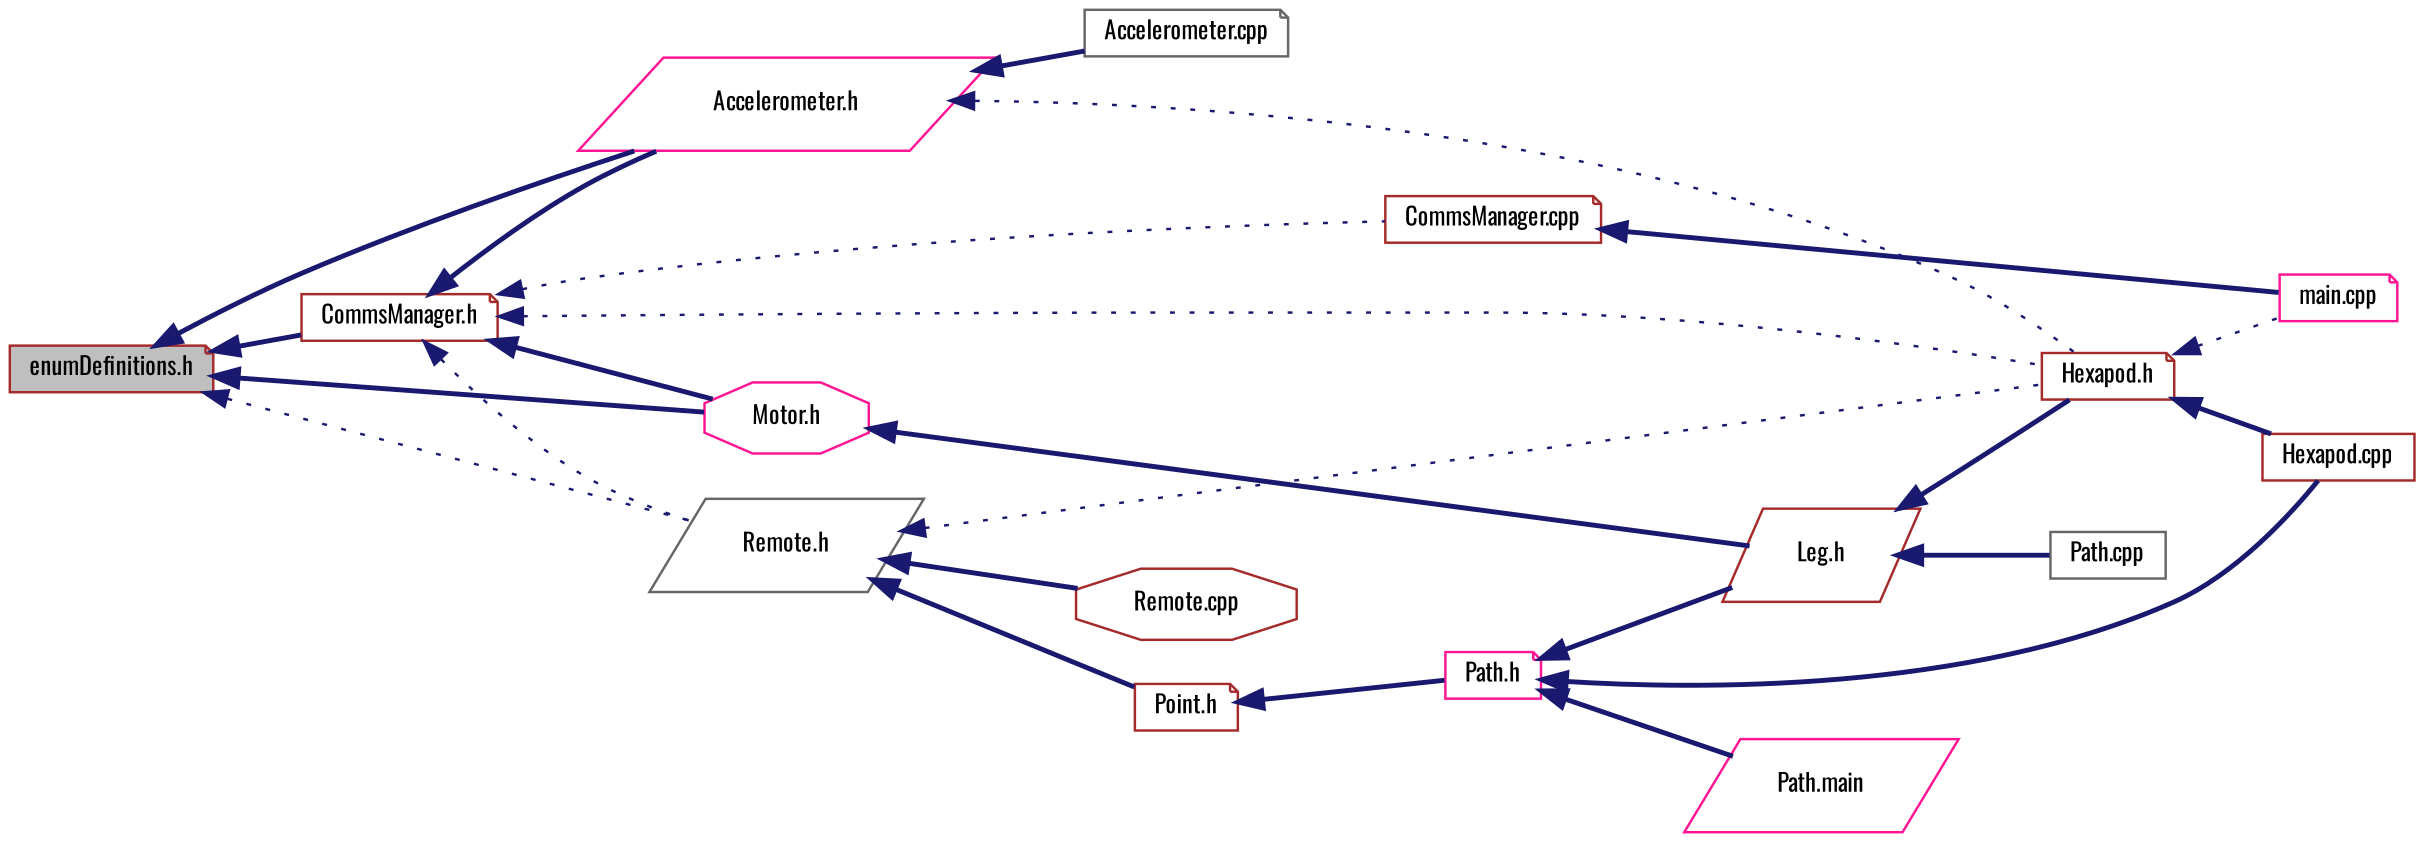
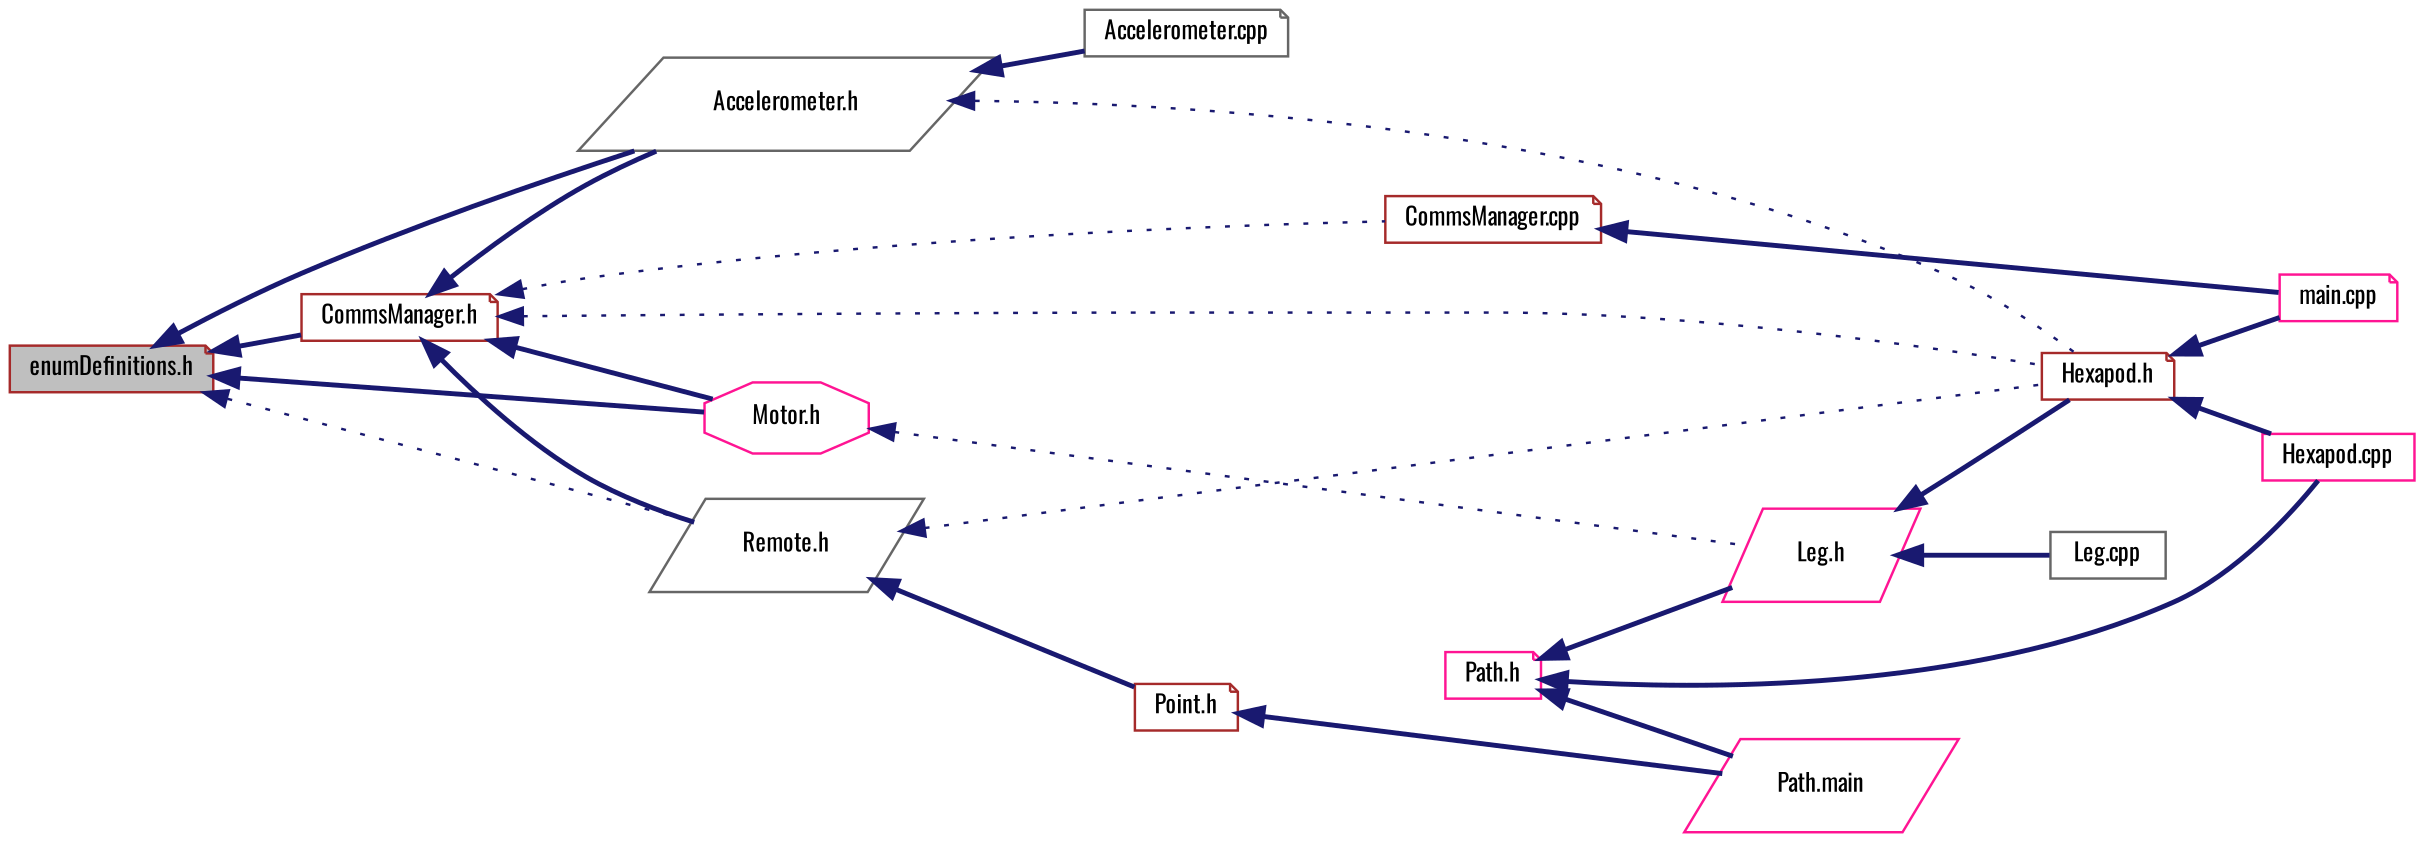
node "Accelerometer.h": color deeppink -> gray40
edge "main.cpp" -> "Hexapod.h": style dotted -> bold
node "Hexapod.cpp": color brown -> deeppink
edge "Remote.h" -> "CommsManager.h": style dotted -> bold
edge "Leg.h" -> "Motor.h": style bold -> dotted
node "Leg.h": color brown -> deeppink
node "Path.cpp": label "Path.cpp" -> "Leg.cpp"
node "Remote.cpp": removed
edge "Path.h" -> "Point.h": now "Path.main" -> "Point.h"
